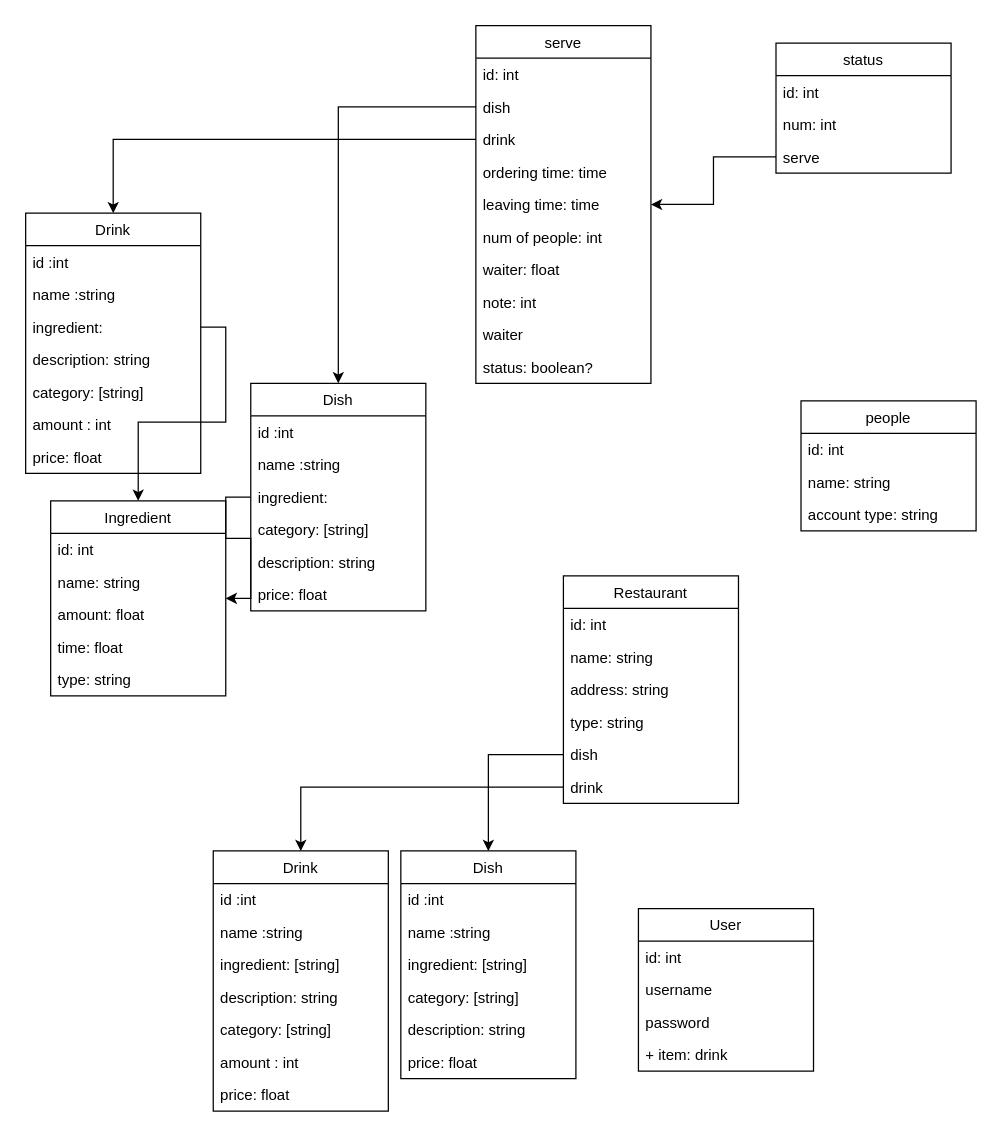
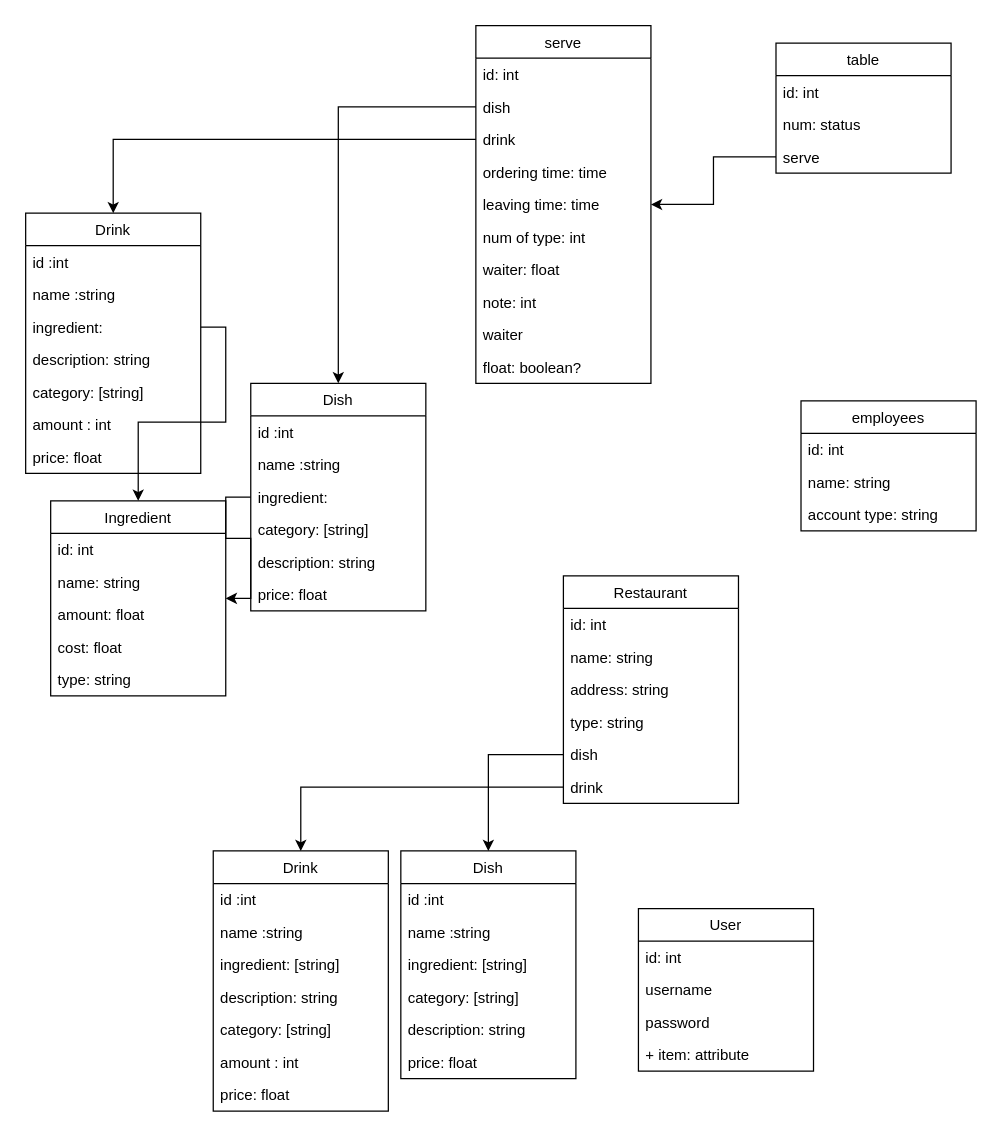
node "status": label "status" -> "table"
node "num: int": label "num: int" -> "num: status"
node "num of people: int": label "num of people: int" -> "num of type: int"
node "status: boolean?": label "status: boolean?" -> "float: boolean?"
node "people": label "people" -> "employees"
node "time: float": label "time: float" -> "cost: float"
node "+ item: drink": label "+ item: drink" -> "+ item: attribute"
